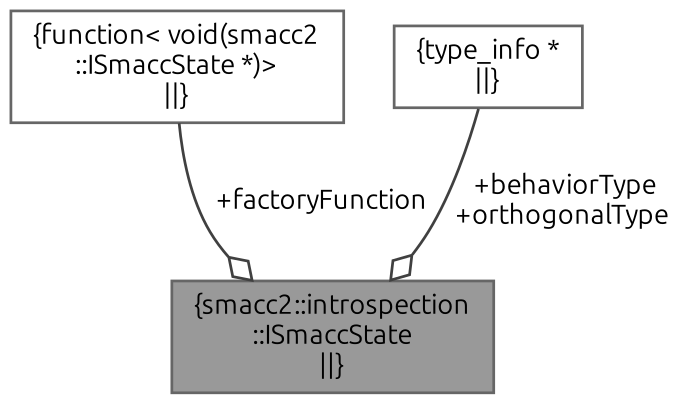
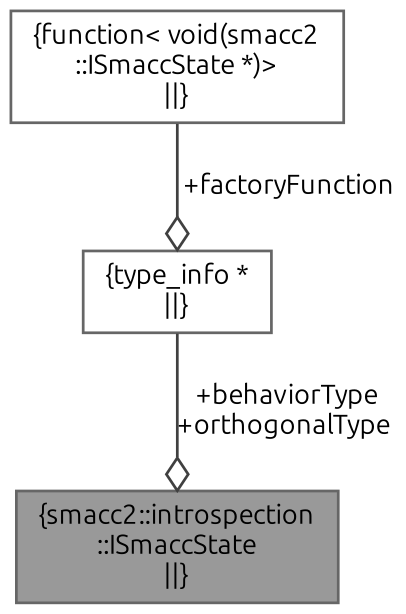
edge "{function< void(smacc2 ::ISmaccState *)> ||}" -> "{smacc2::introspection ::ISmaccState ||}": now "{function< void(smacc2 ::ISmaccState *)> ||}" -> "{type_info * ||}"
